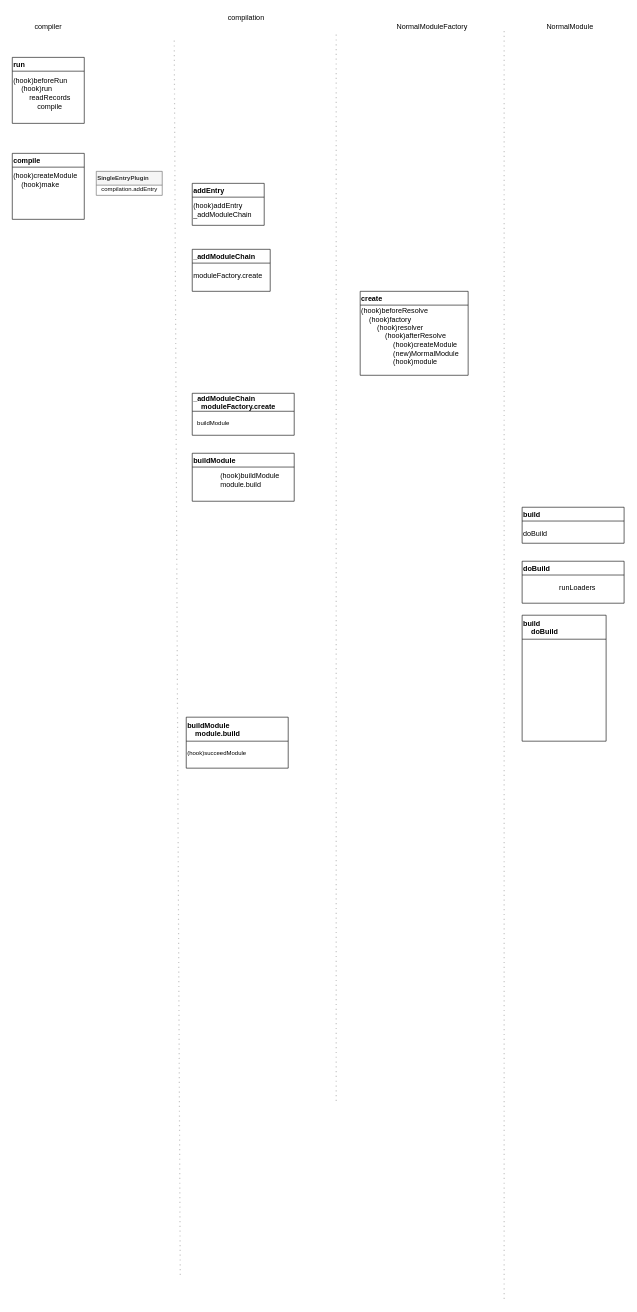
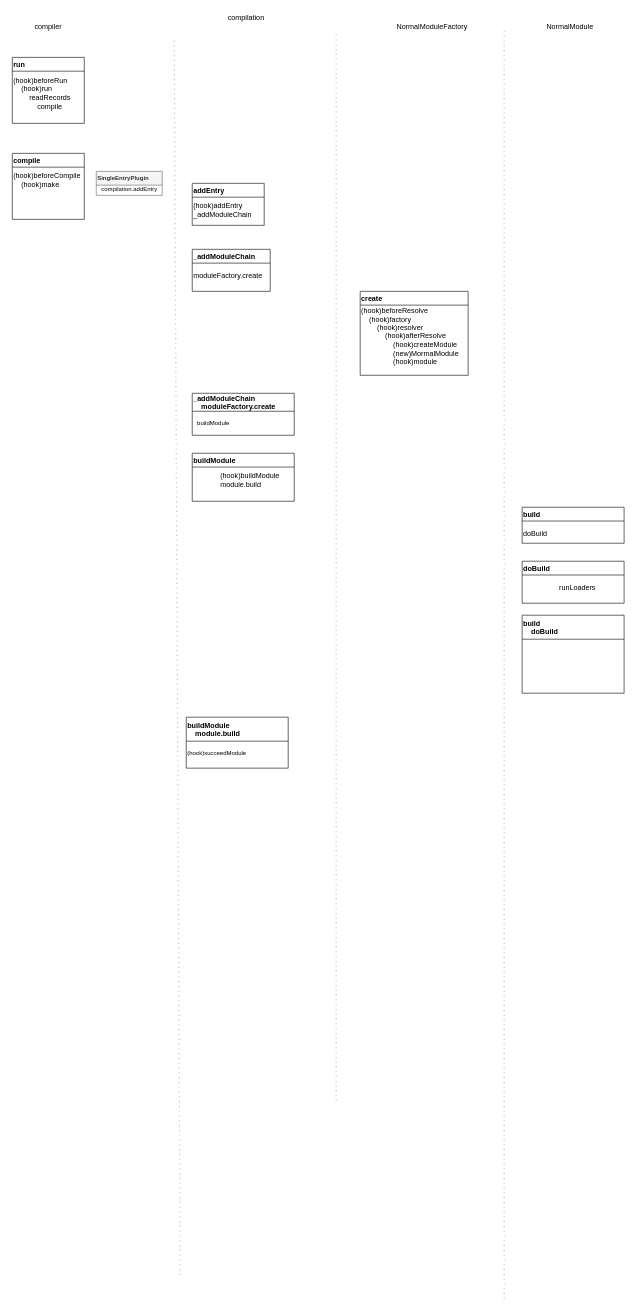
node "(hook)createModule (hook)make": label "(hook)createModule (hook)make" -> "(hook)beforeCompile (hook)make"
node "build doBuild": size 84x126 -> 102x78
